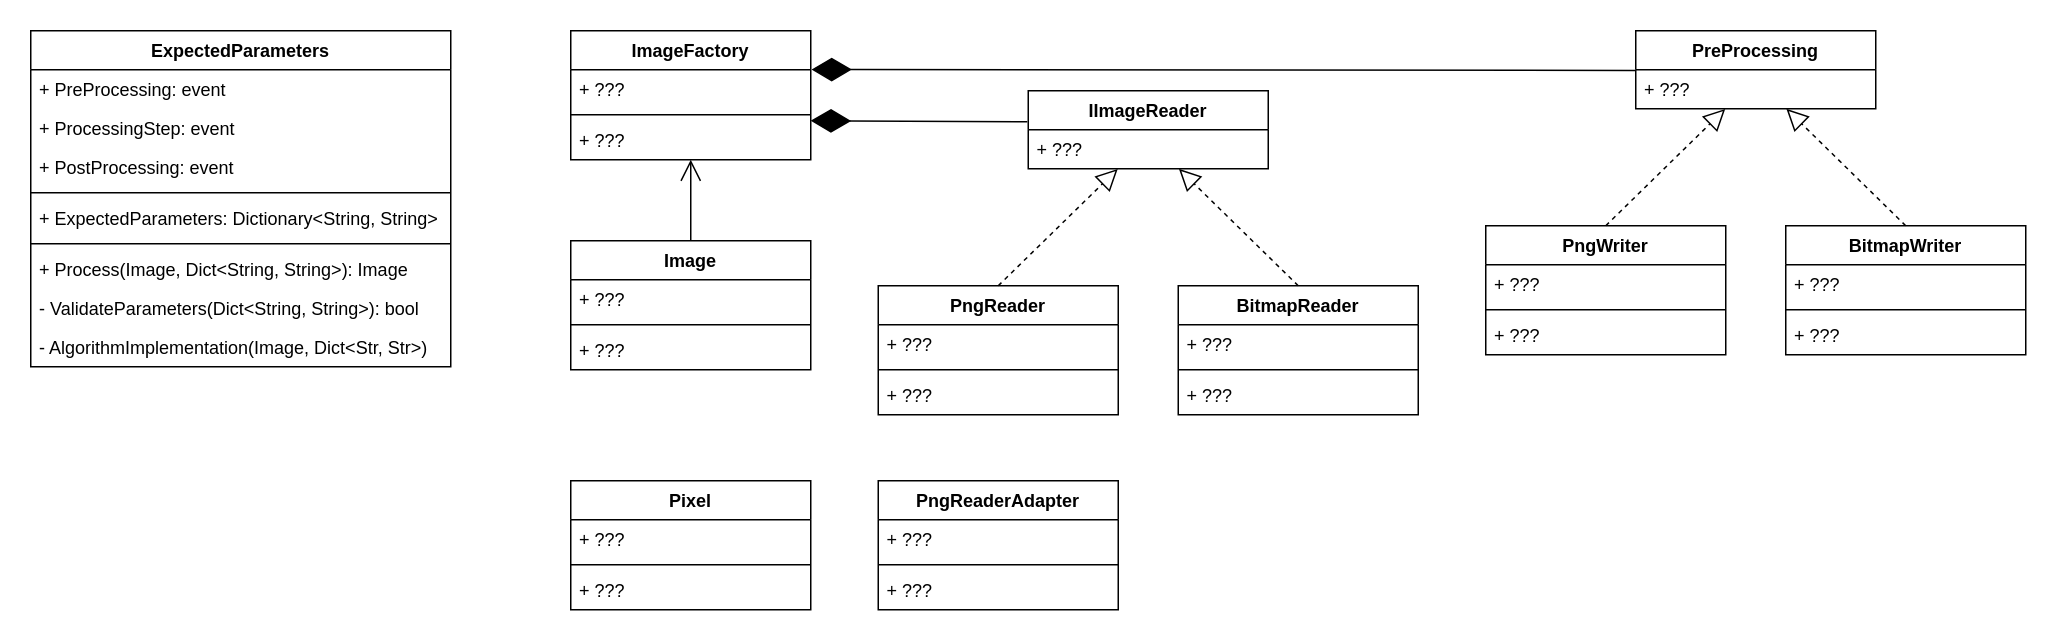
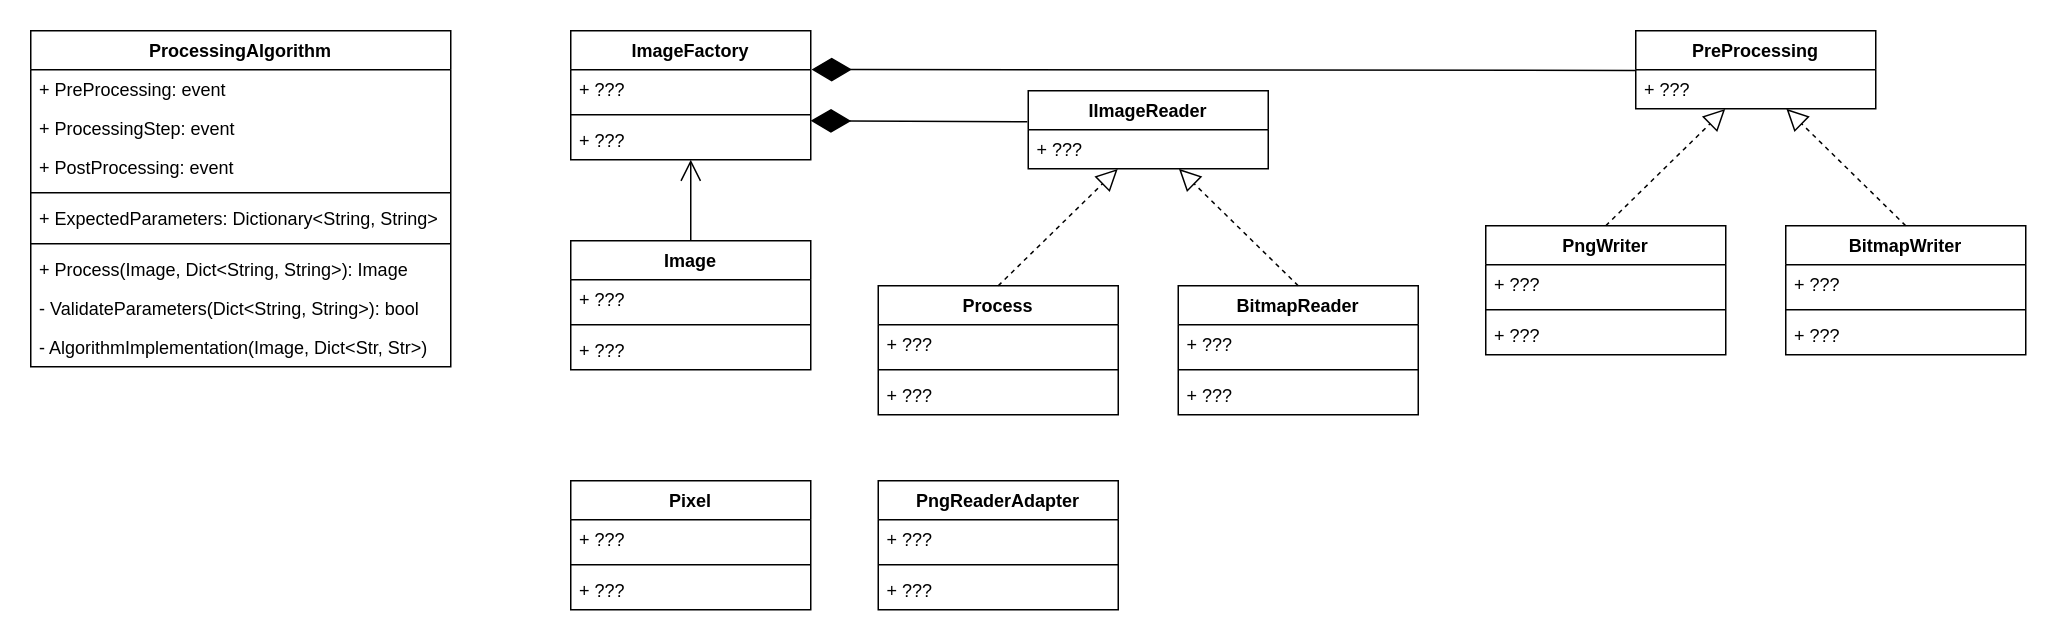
node "ExpectedParameters": label "ExpectedParameters" -> "ProcessingAlgorithm"
node "PngReader": label "PngReader" -> "Process"
